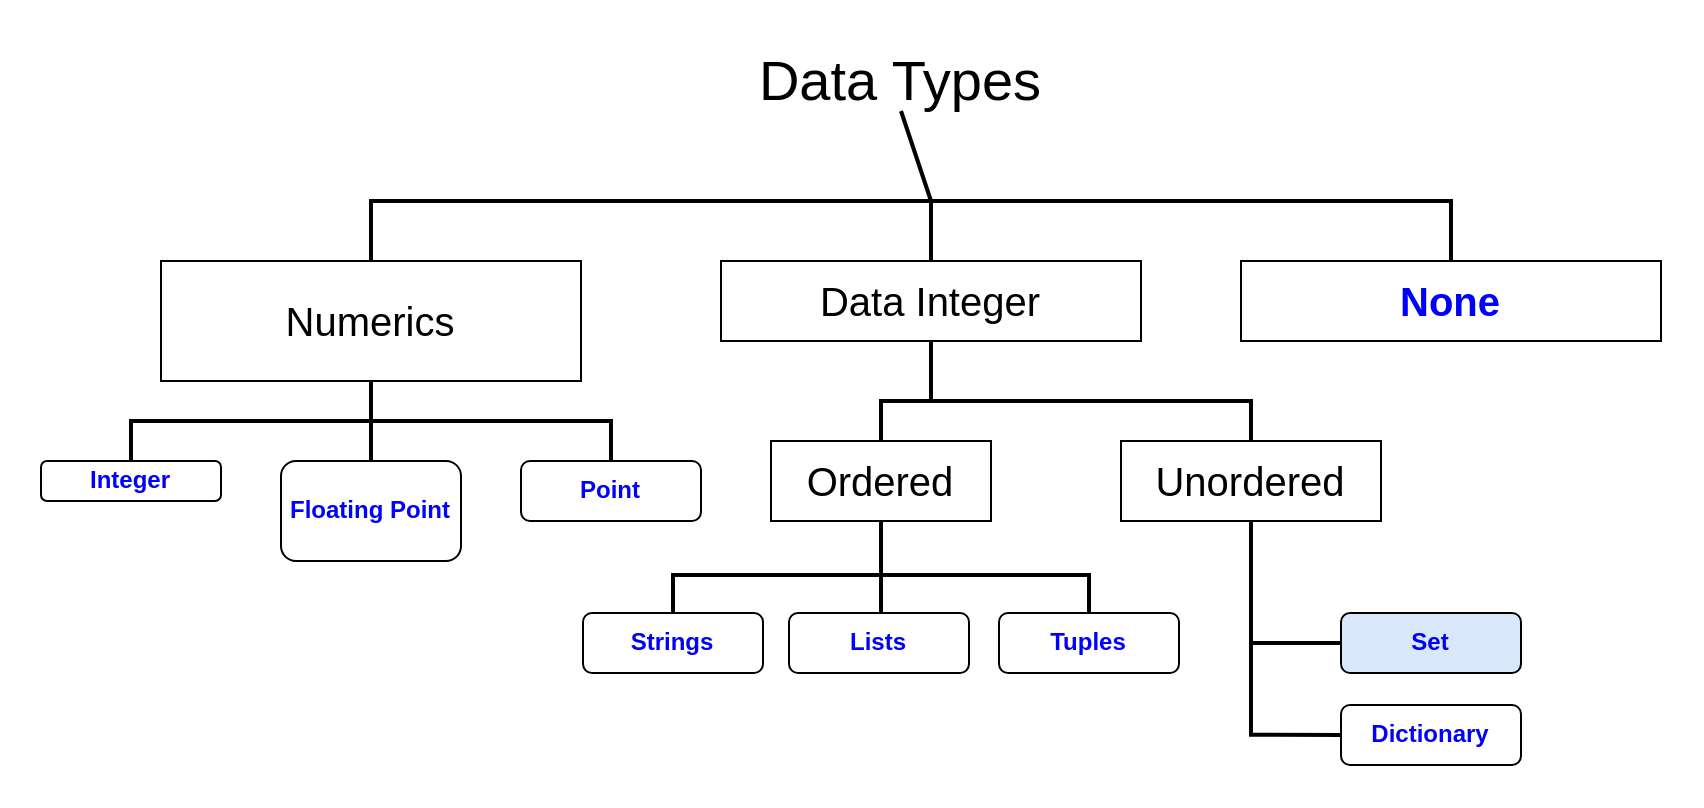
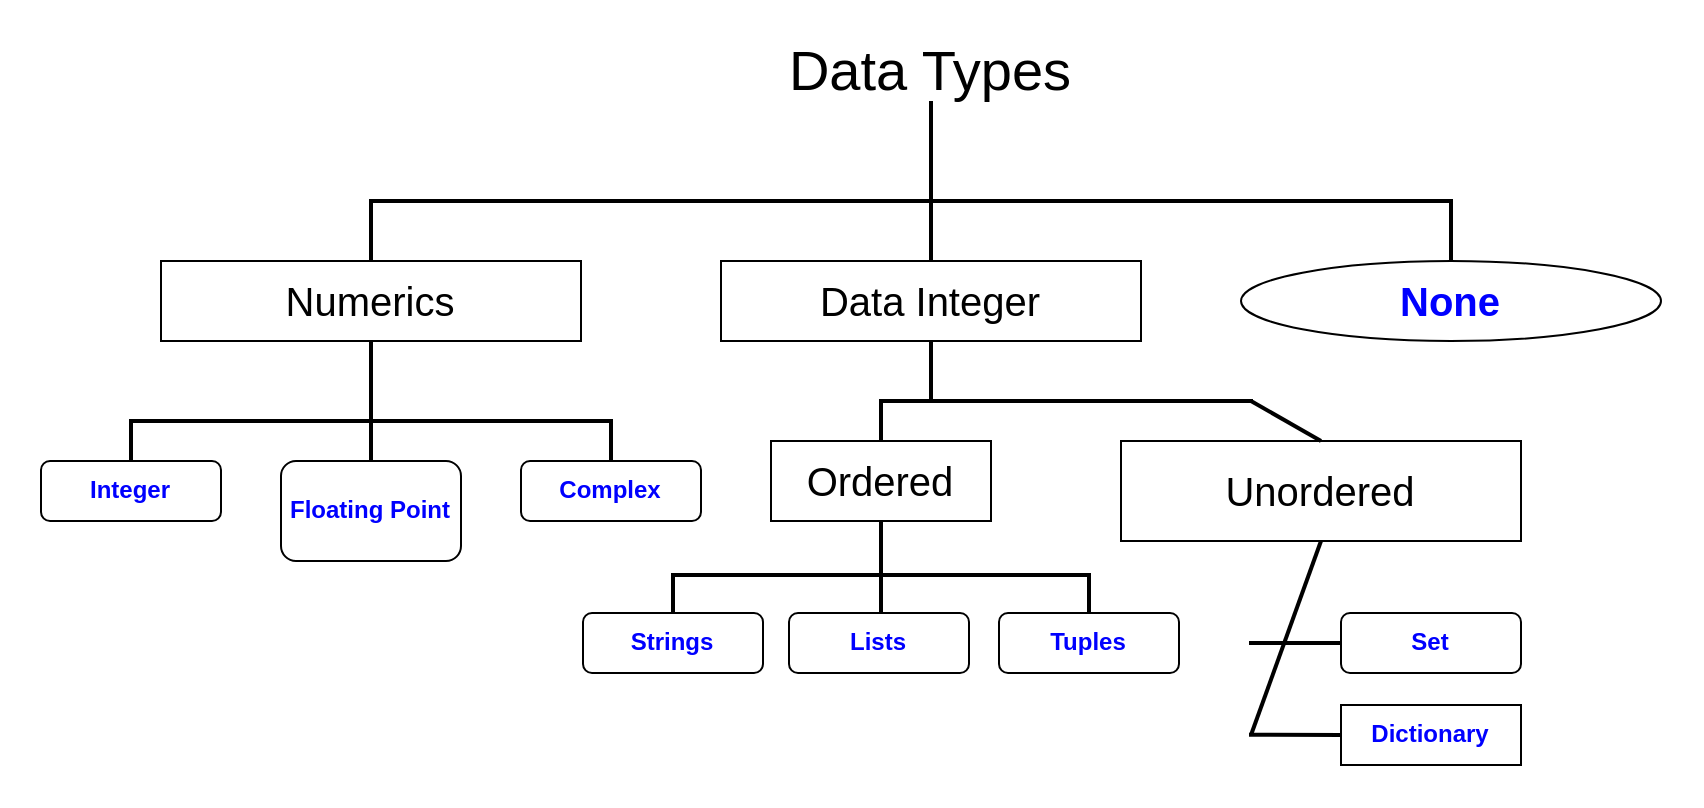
node "Data Types": moved (901, 81) -> (931, 71)
node "None": shape rectangle -> ellipse
node "Numerics": size 420x120 -> 420x80
node "Integer": size 180x40 -> 180x60
node "Unordered": size 260x80 -> 400x100
node "Point": label "Point" -> "Complex"
node "Set": fillcolor #dae8fc -> #ffffff
node "Dictionary": shape rounded rectangle -> rectangle
